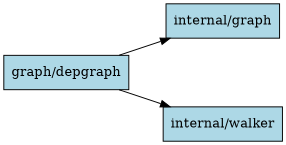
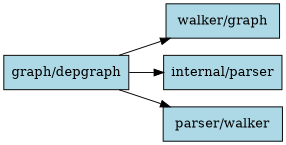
node "internal/graph": label "internal/graph" -> "walker/graph"
node "internal/parser": added
node "internal/walker": label "internal/walker" -> "parser/walker"
